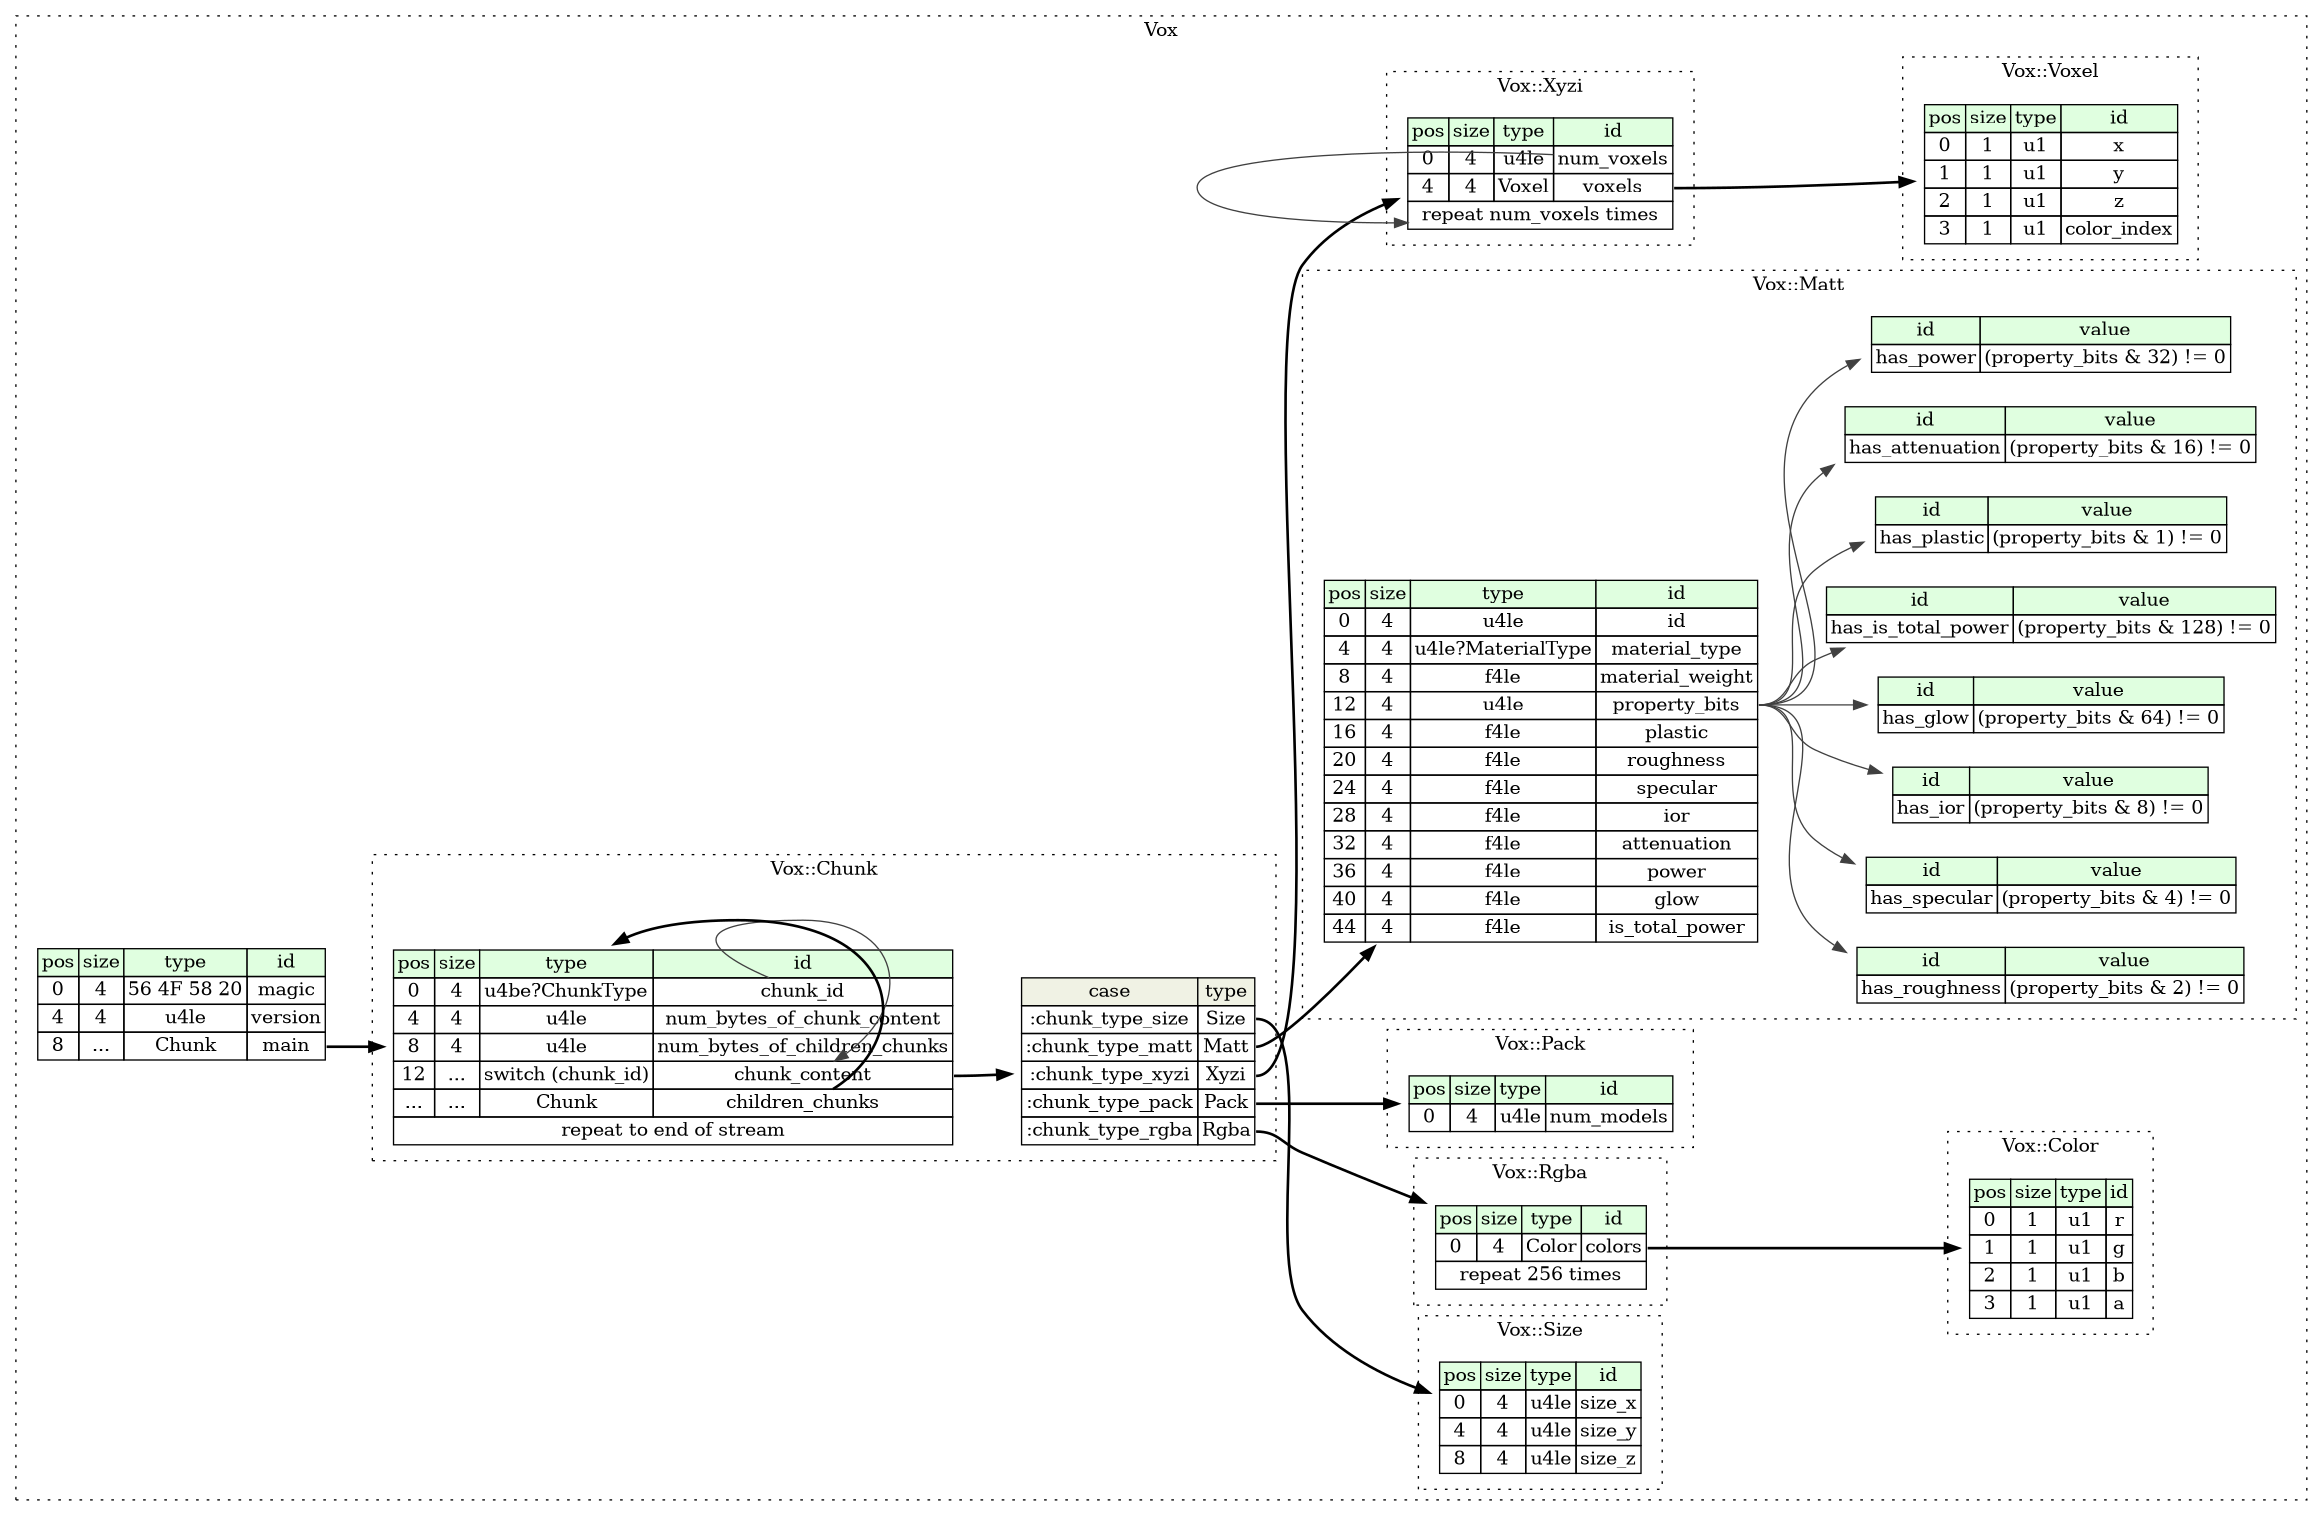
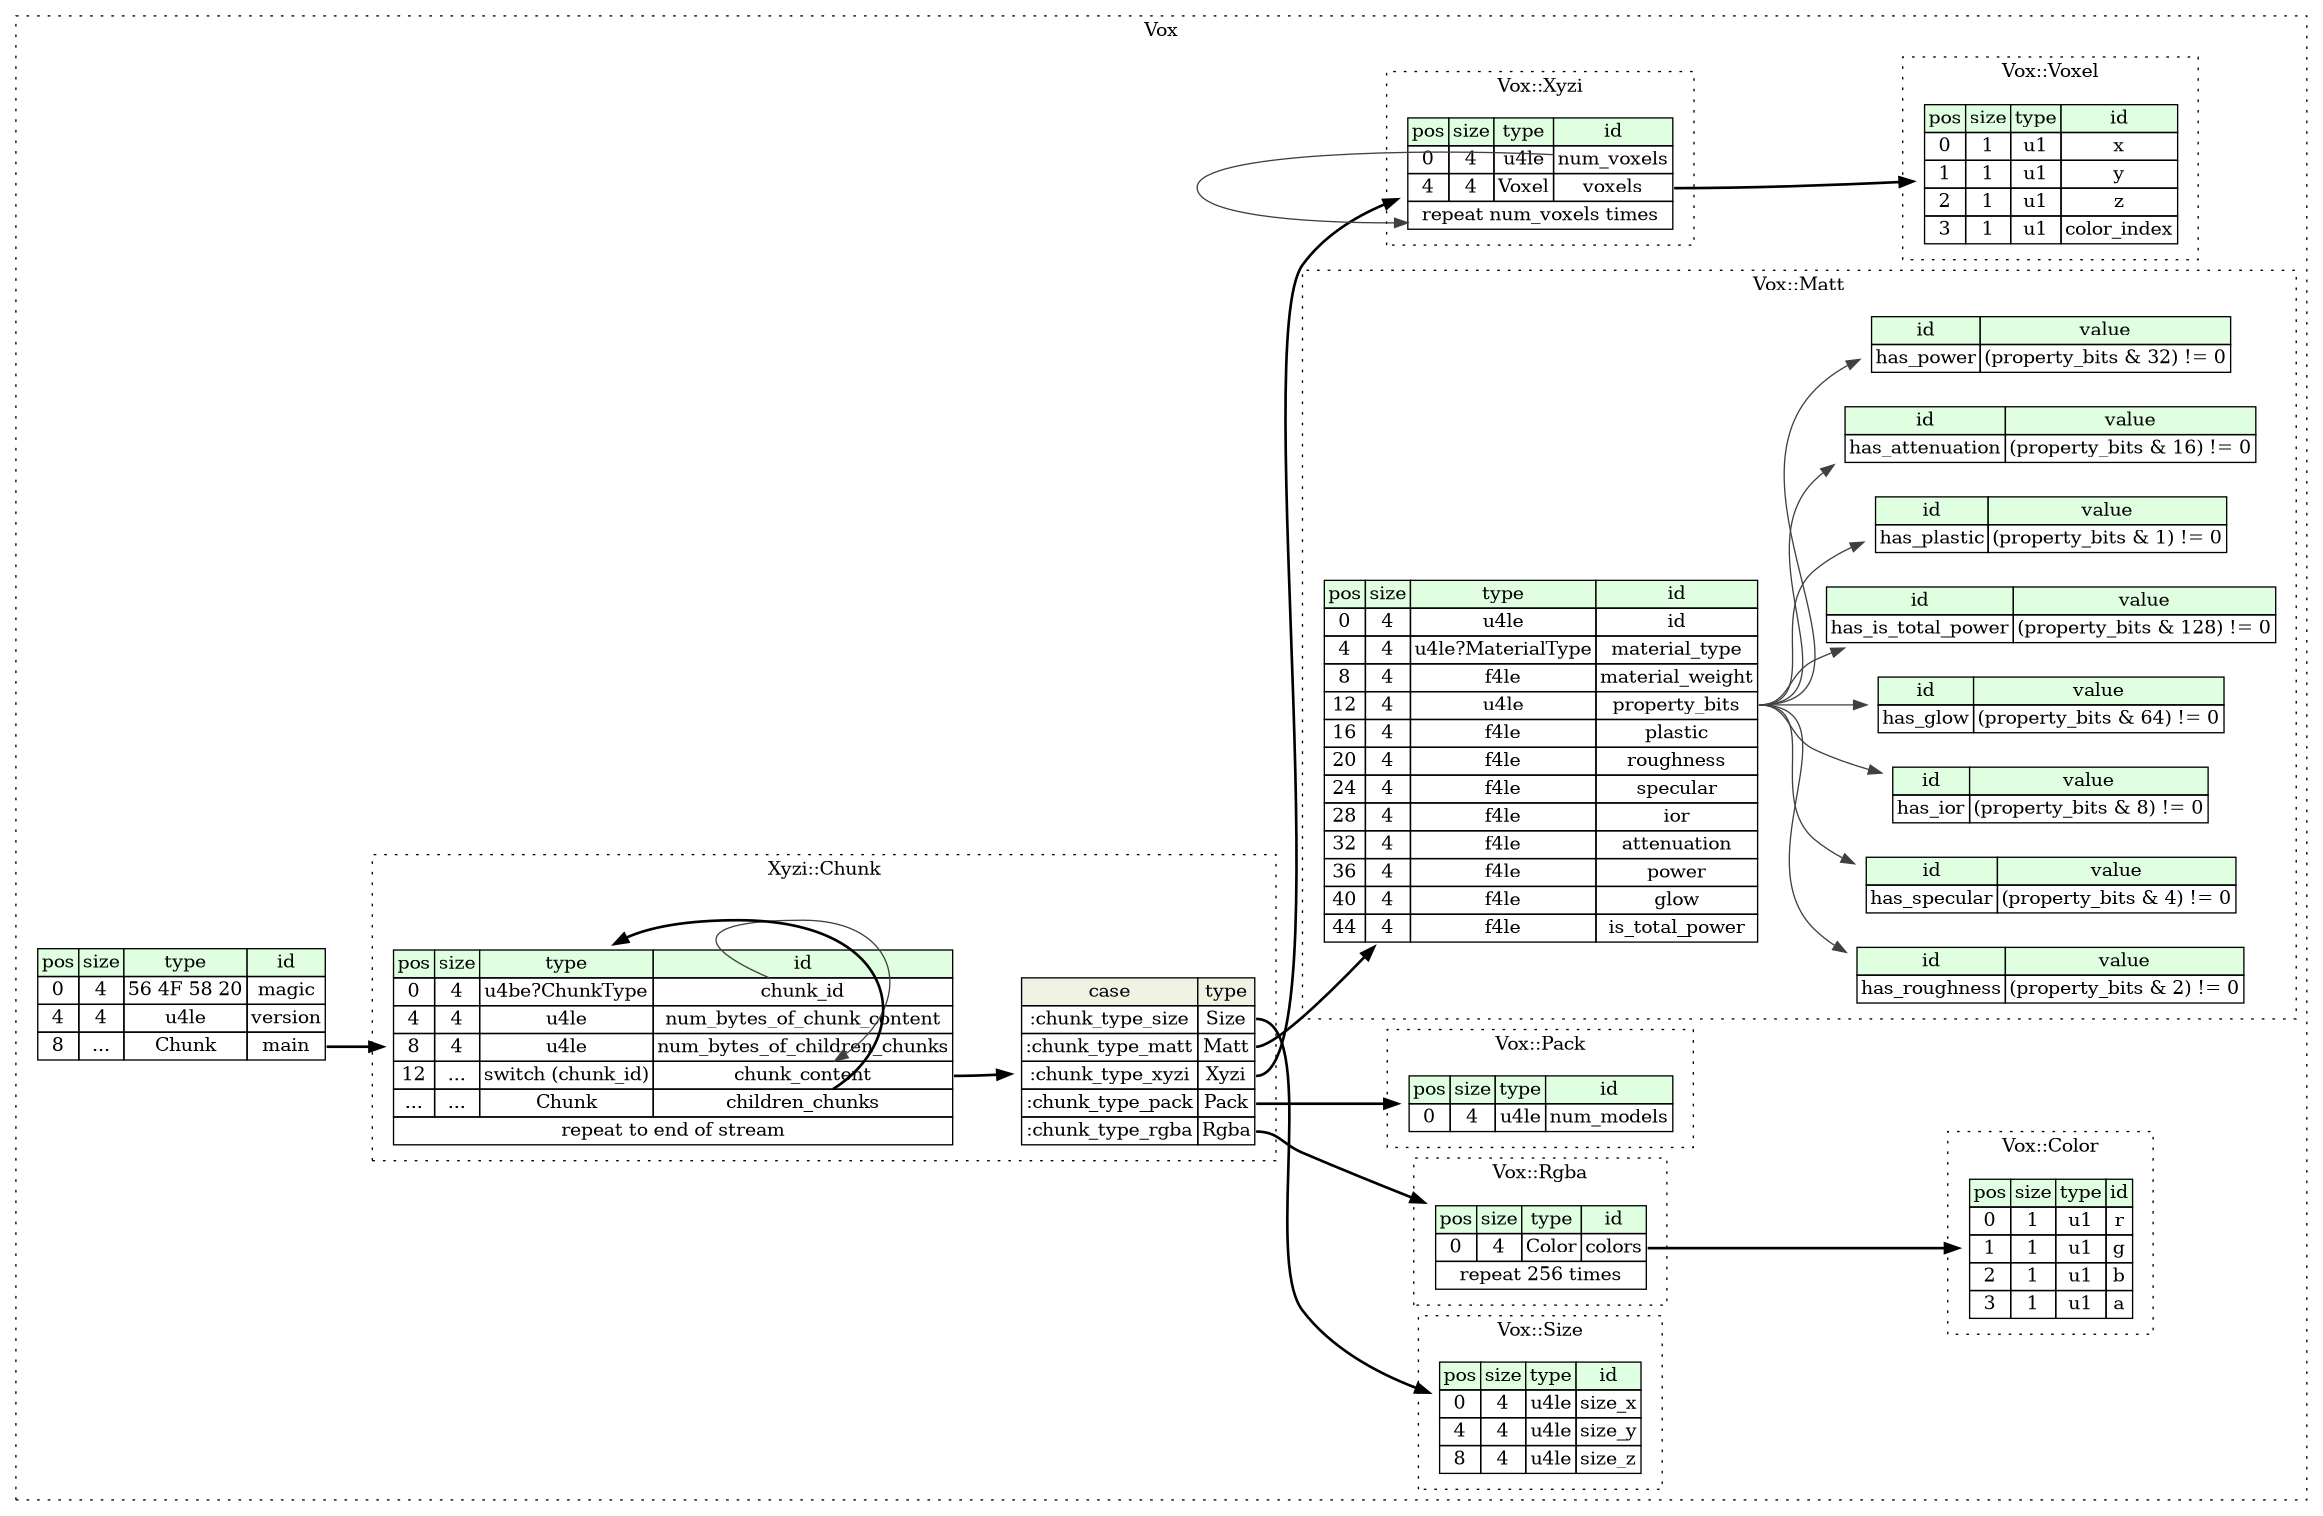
cluster "Vox::Chunk": label "Vox::Chunk" -> "Xyzi::Chunk"
